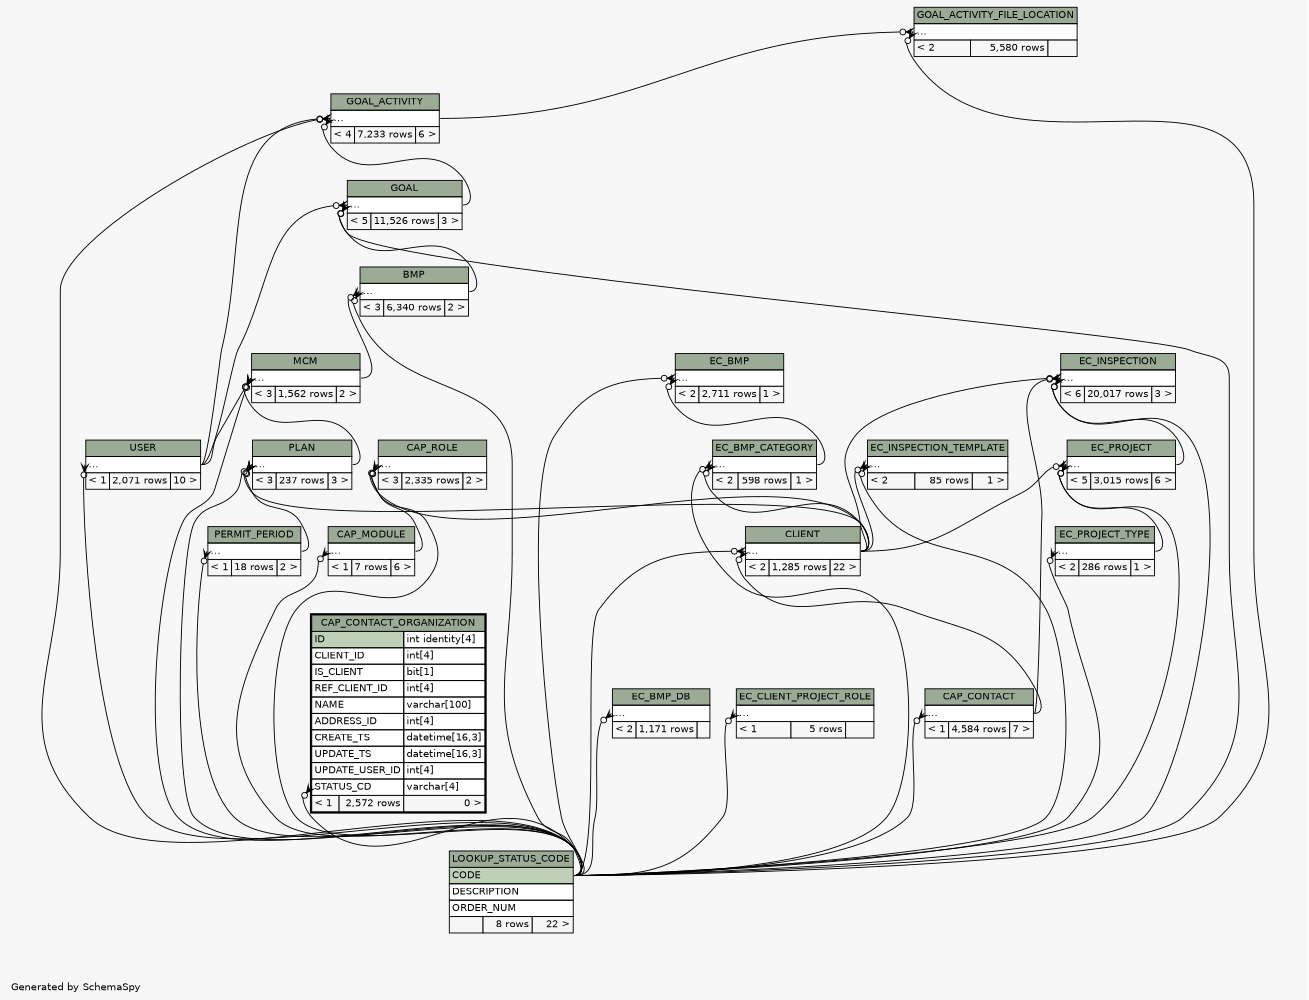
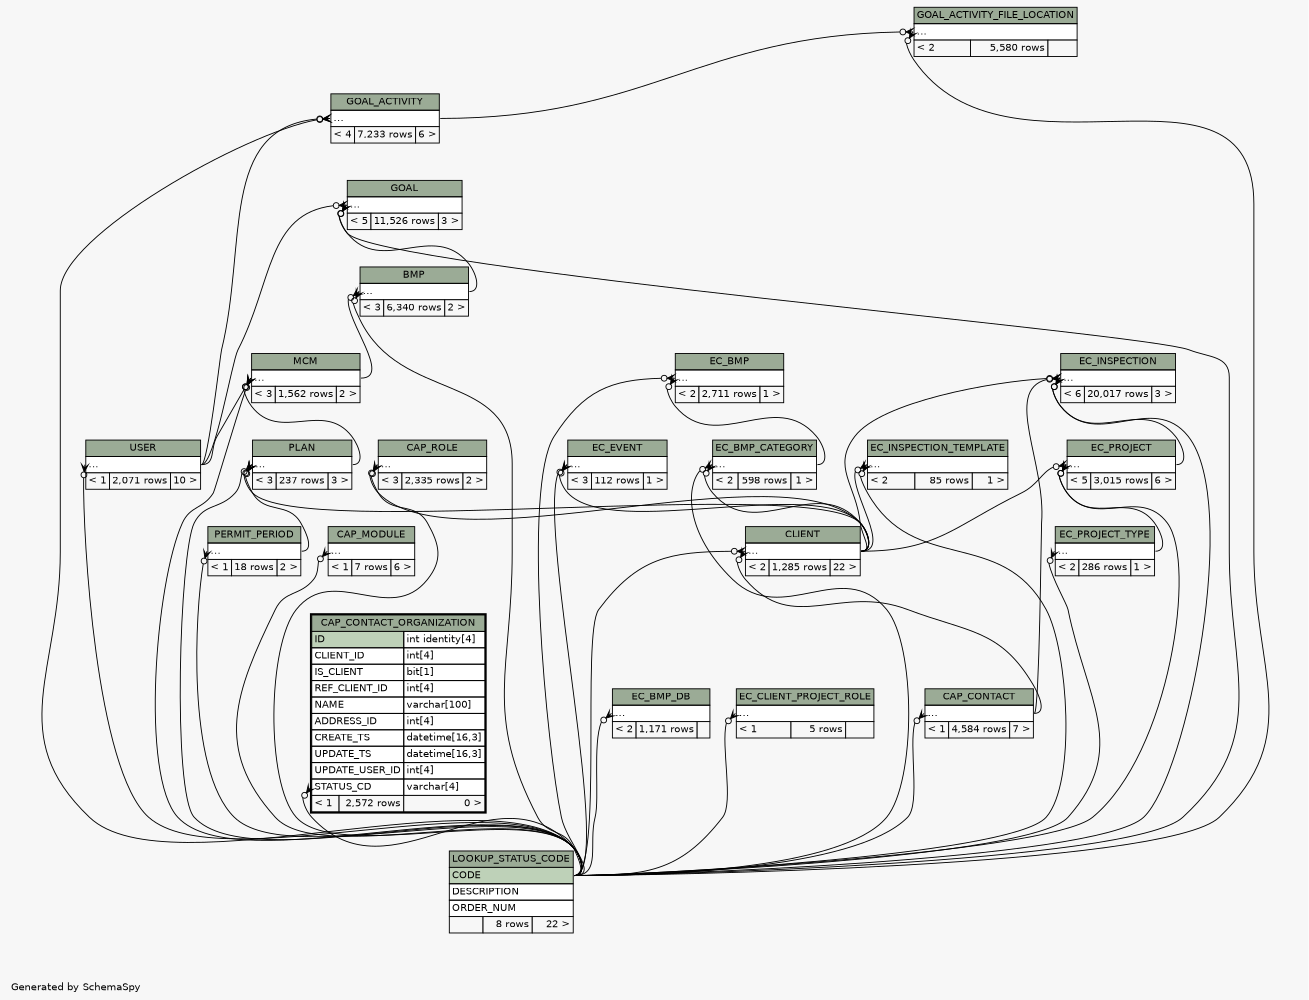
edge "GOAL" -> "GOAL_ACTIVITY": removed
node "EC_EVENT": added
edge "CAP_MODULE" -> "CAP_ROLE": removed
